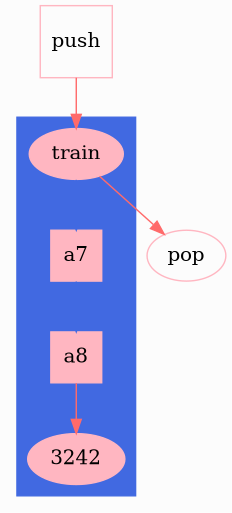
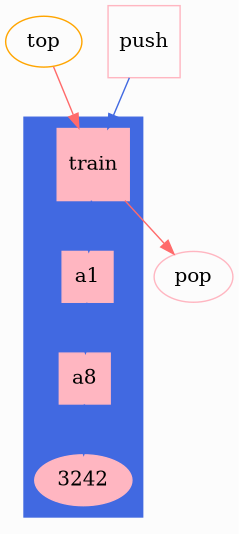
node "top": added
edge "push" -> "train": color indianred1 -> royalblue
node "train": shape ellipse -> square
node "a7": label "a7" -> "a1"
edge "a8" -> "3242": color indianred1 -> royalblue
